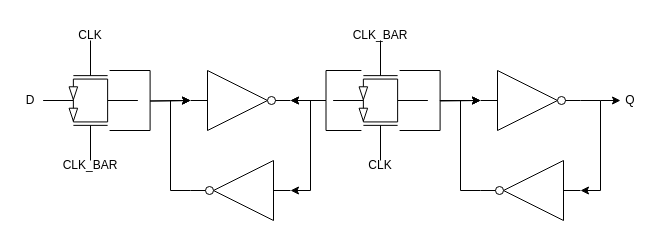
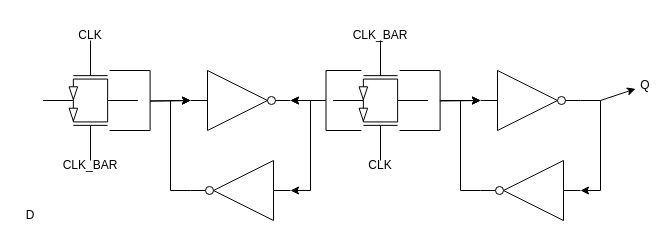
node "D": moved (31, 101) -> (31, 216)
node "Q": moved (631, 101) -> (646, 86)
